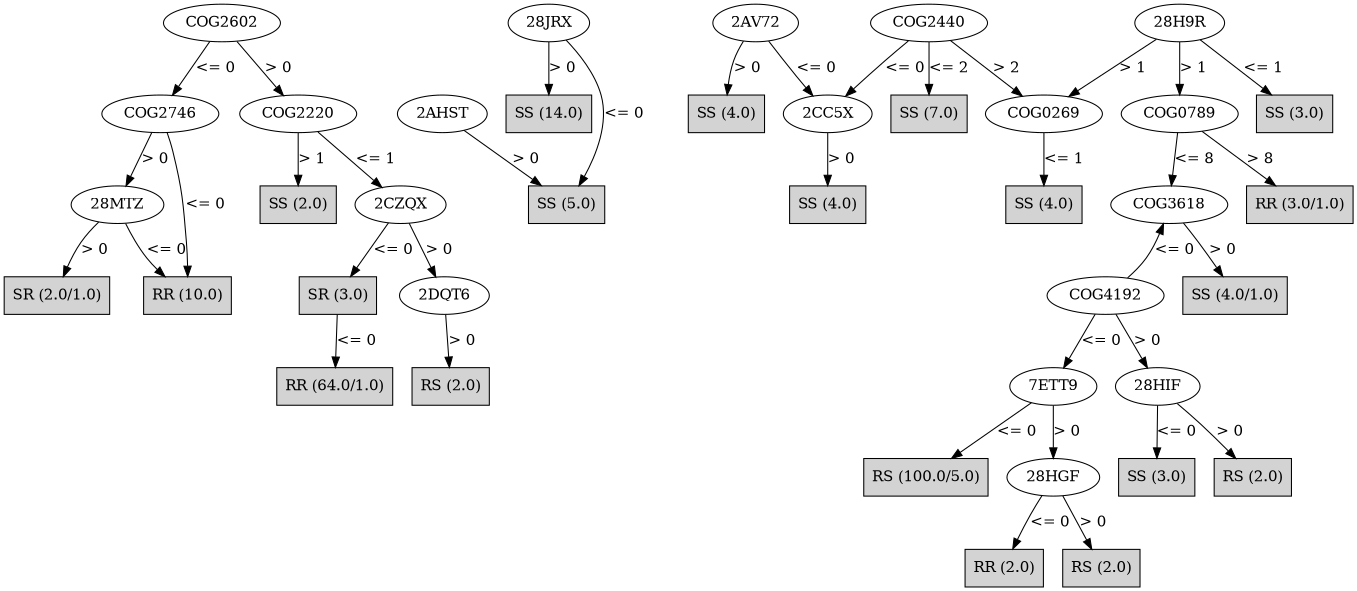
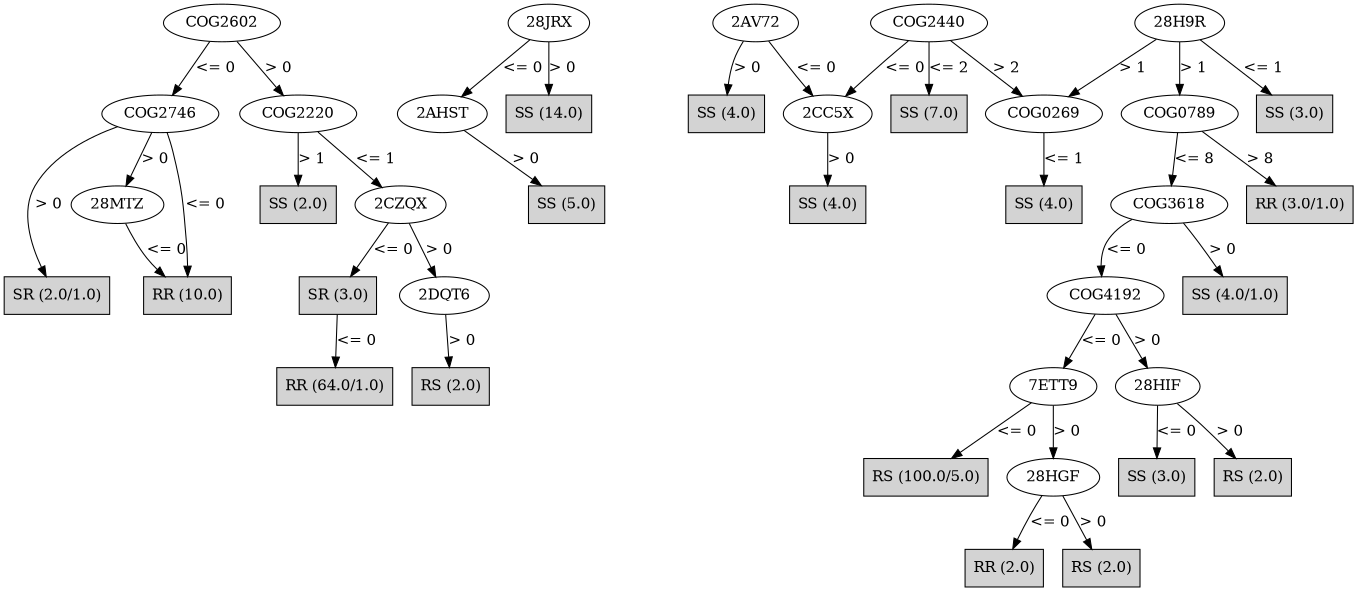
edge "28JRX" -> "SS (5.0)": now "28JRX" -> "2AHST"
edge "28MTZ" -> "SR (2.0/1.0)": now "COG2746" -> "SR (2.0/1.0)"
edge "COG4192" -> "COG3618": reversed
